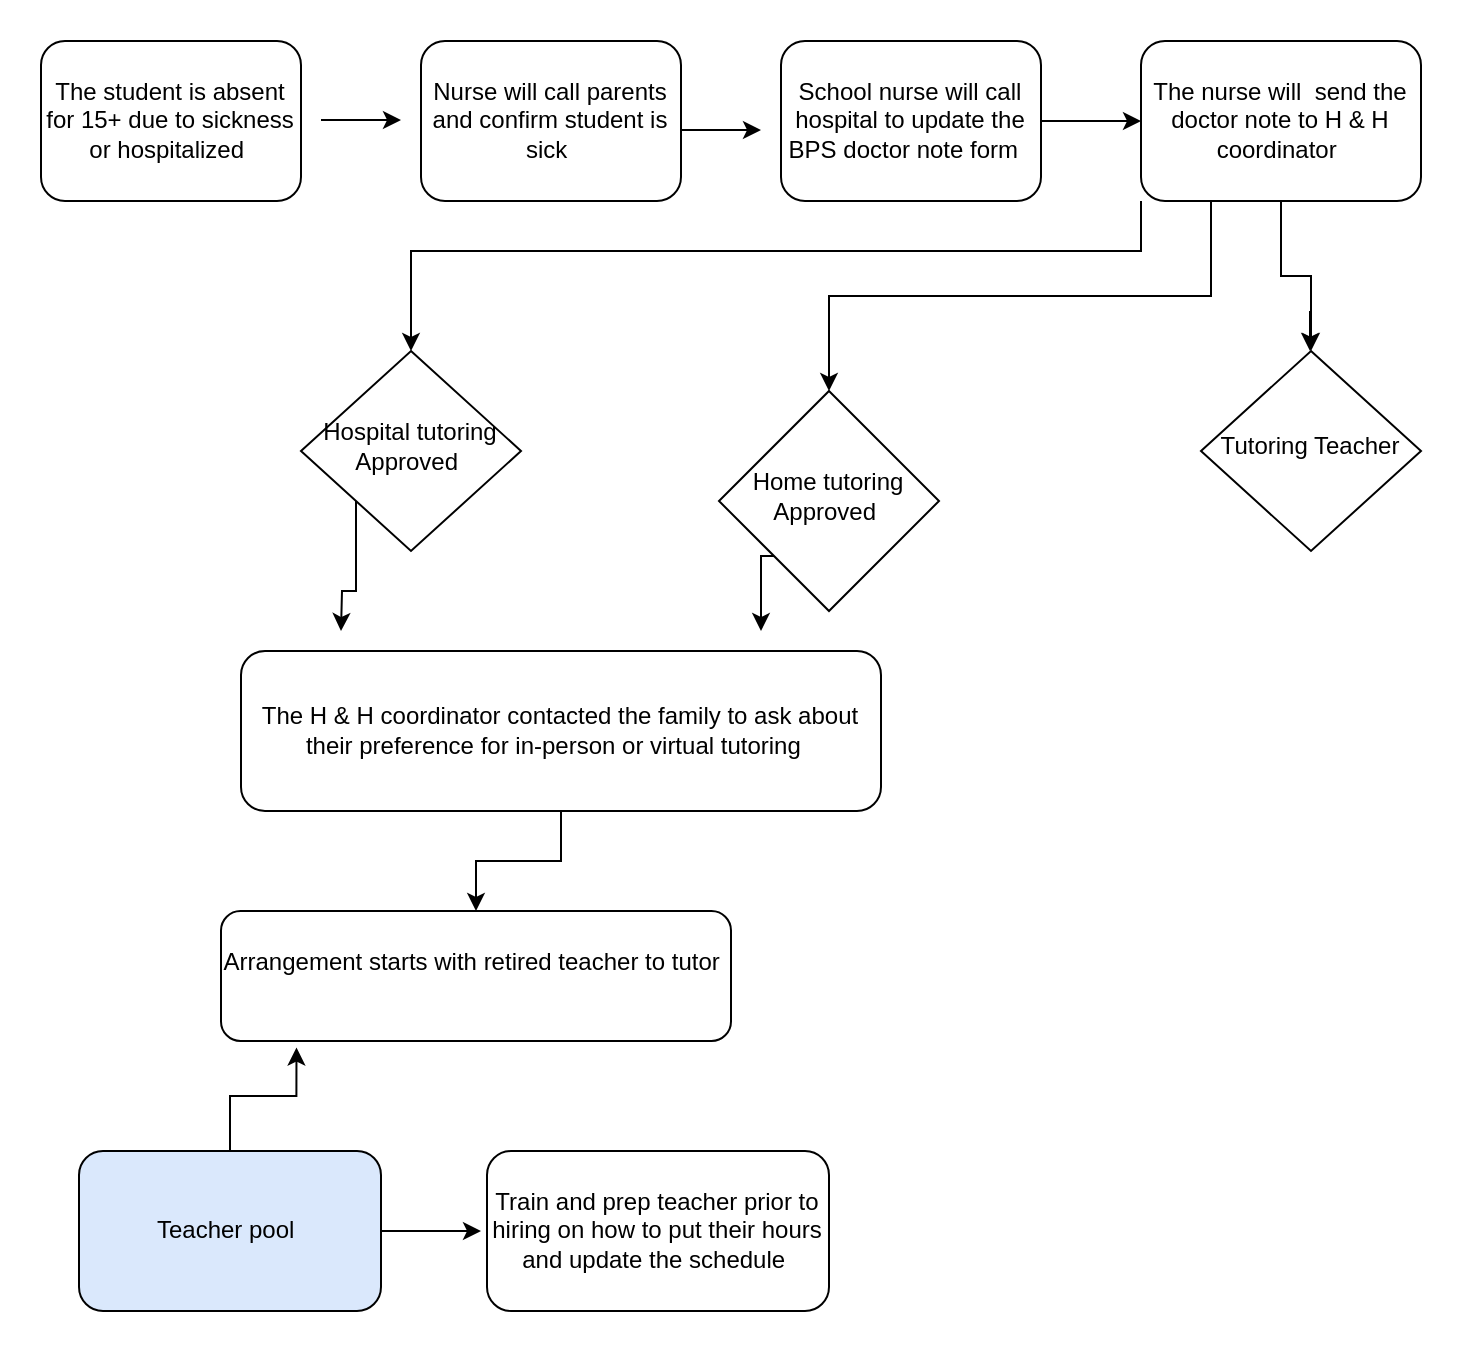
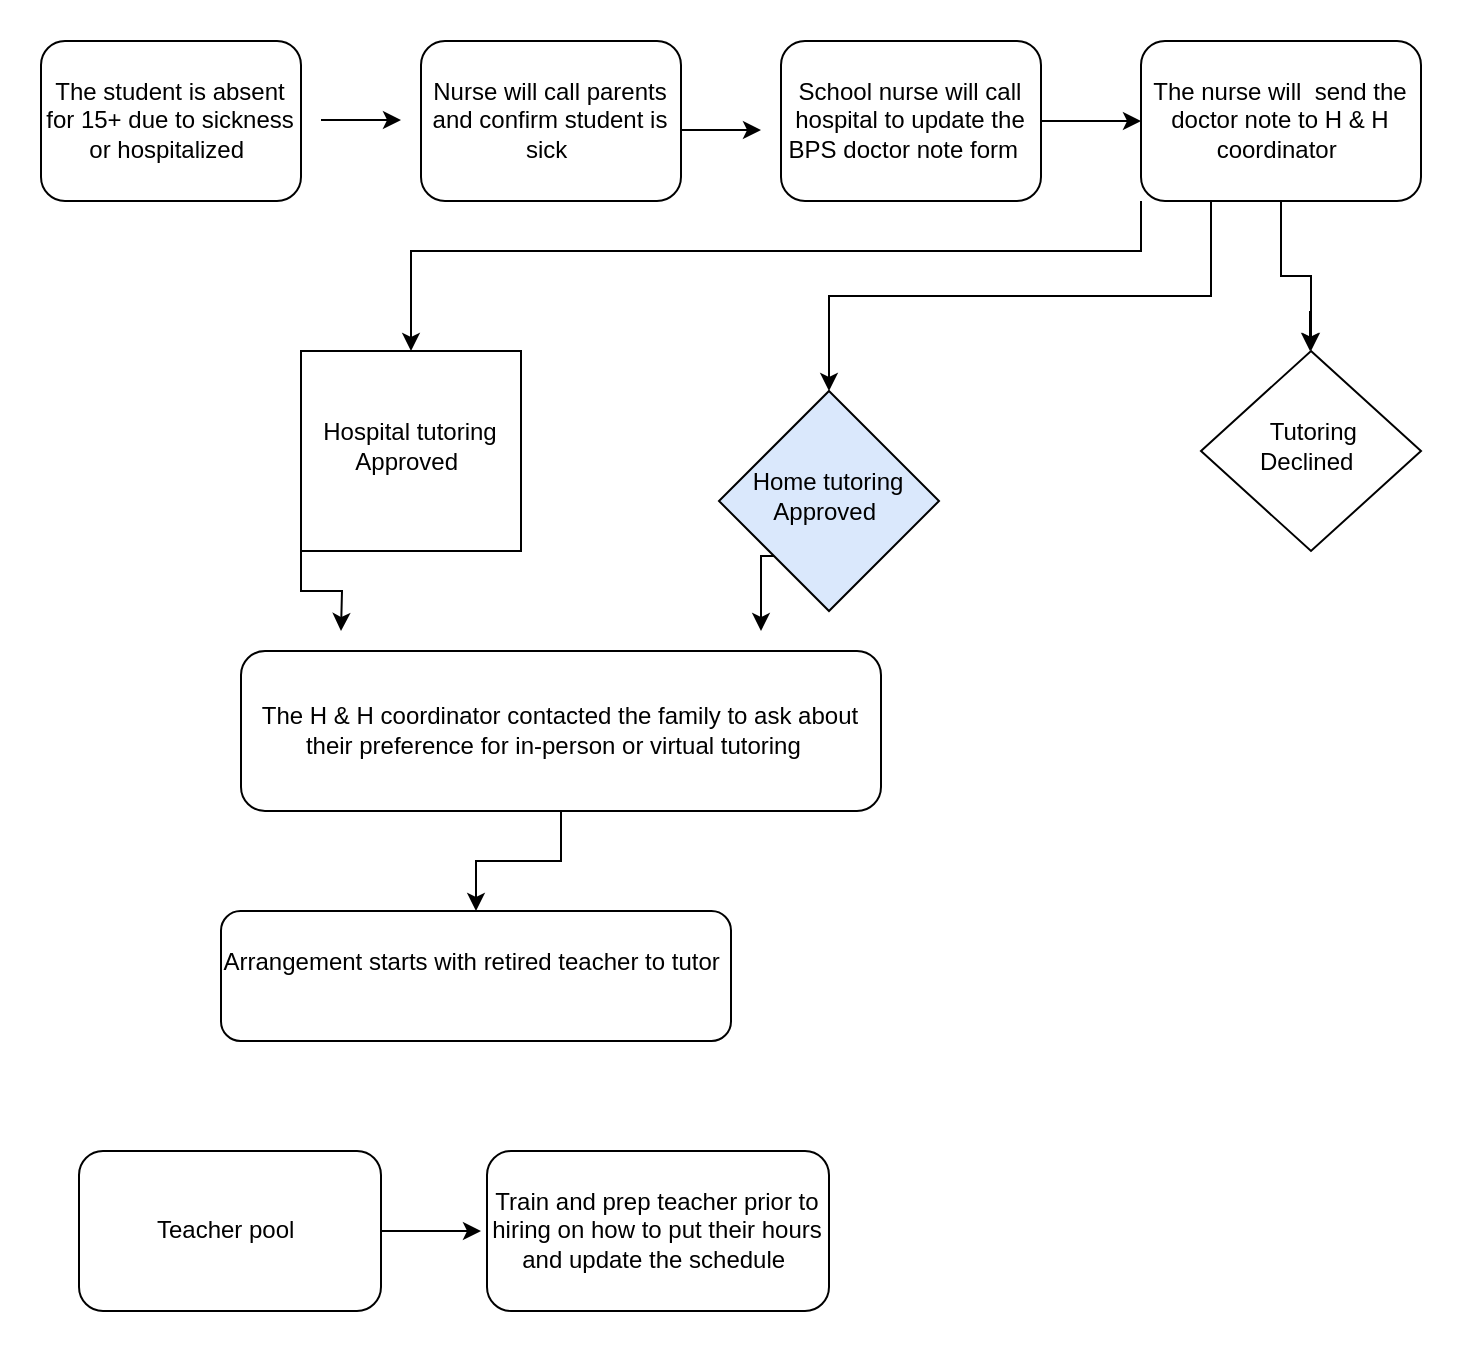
node "Tutoring Teacher": label "Tutoring Teacher" -> "Tutoring Declined"
node "Hospital tutoring Approved": shape diamond -> rectangle
node "Home tutoring Approved": fillcolor #ffffff -> #dae8fc
edge "Teacher pool" -> "Arrangement starts with retired teacher to tutor": removed
node "Teacher pool": fillcolor #dae8fc -> #ffffff
